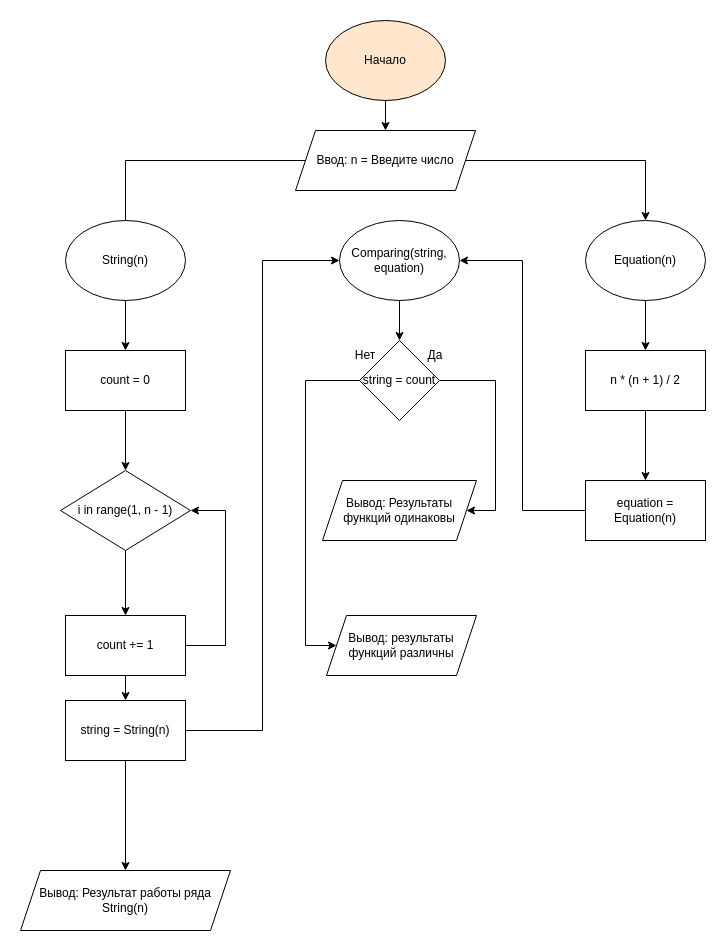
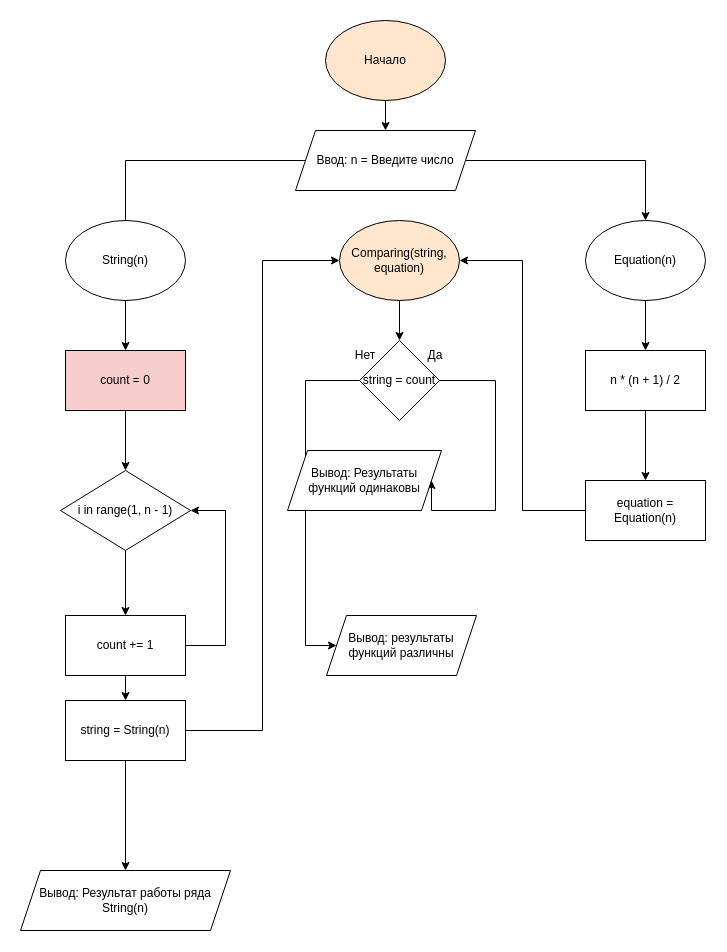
node "Comparing(string, equation)": fillcolor #ffffff -> #ffe6cc
node "count = 0": fillcolor #ffffff -> #f8cecc
node "Вывод: Результаты функций одинаковы": moved (400, 511) -> (365, 481)
